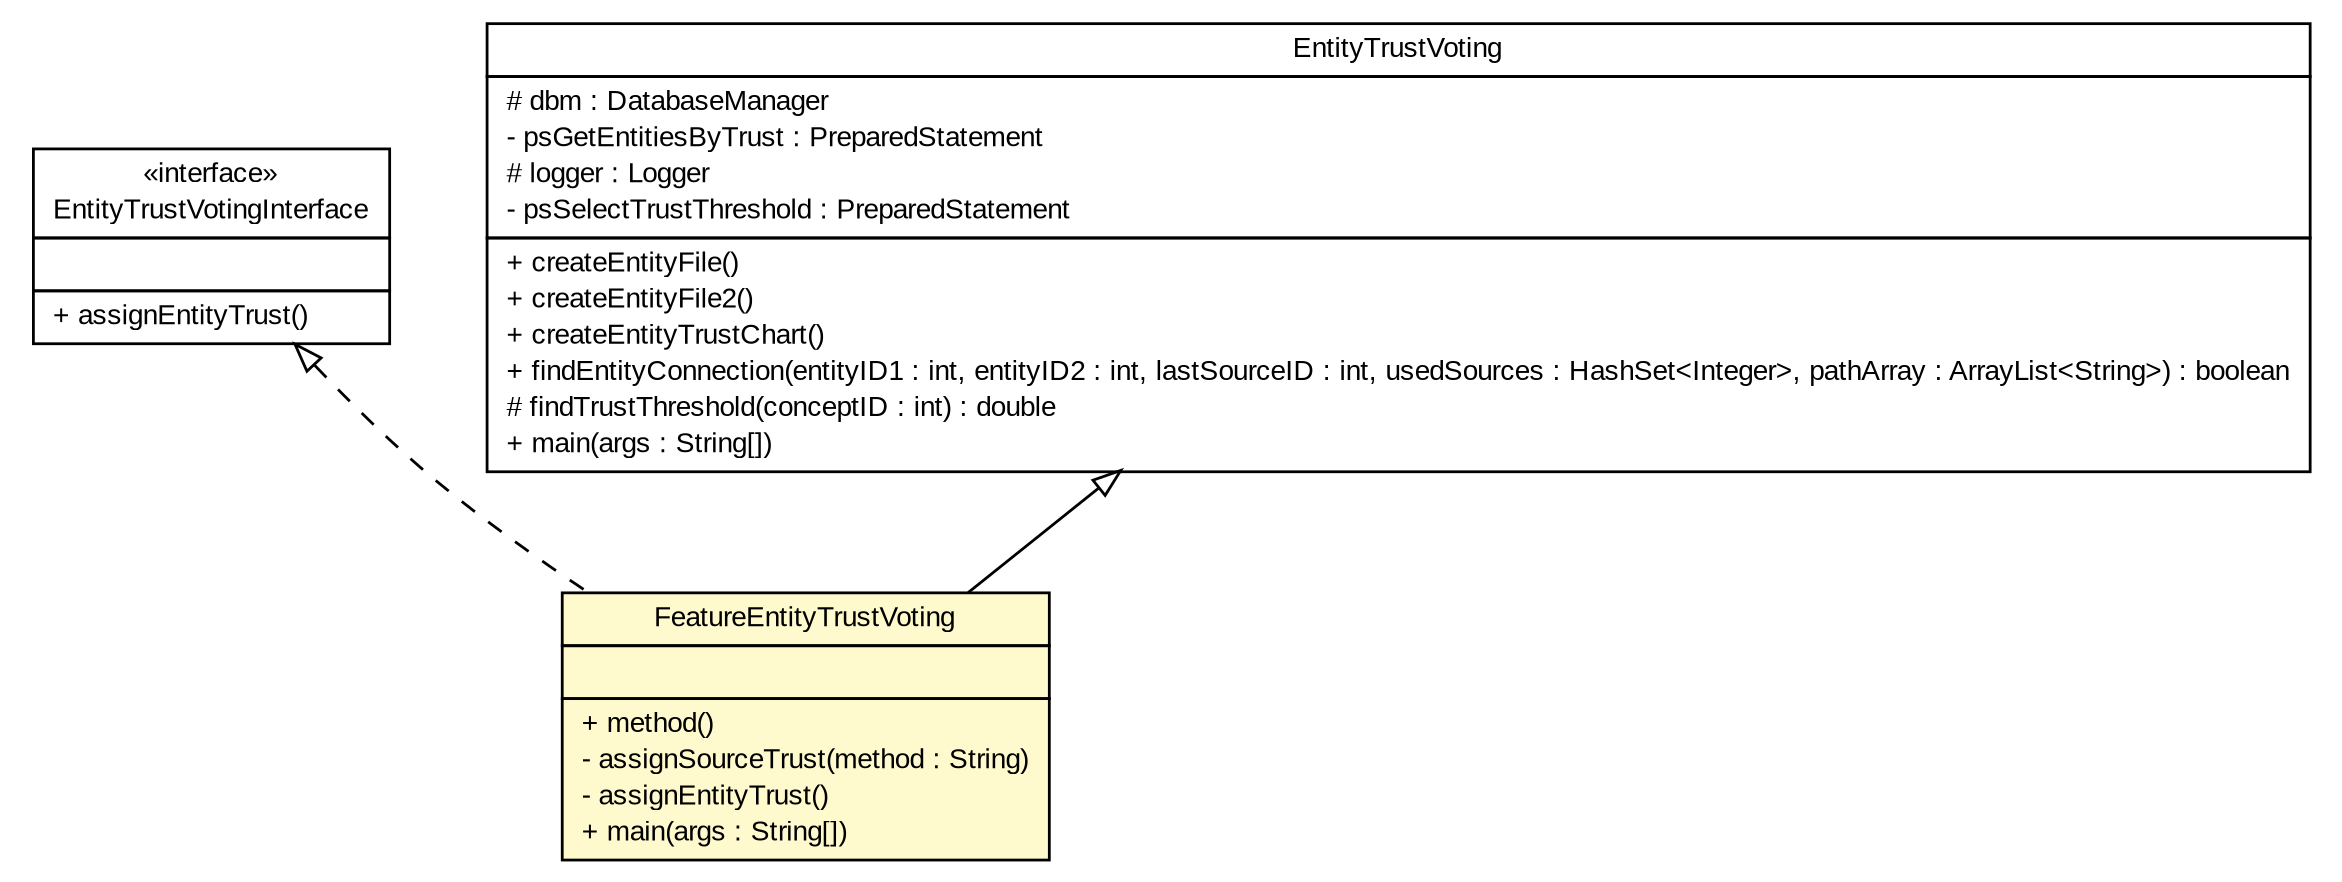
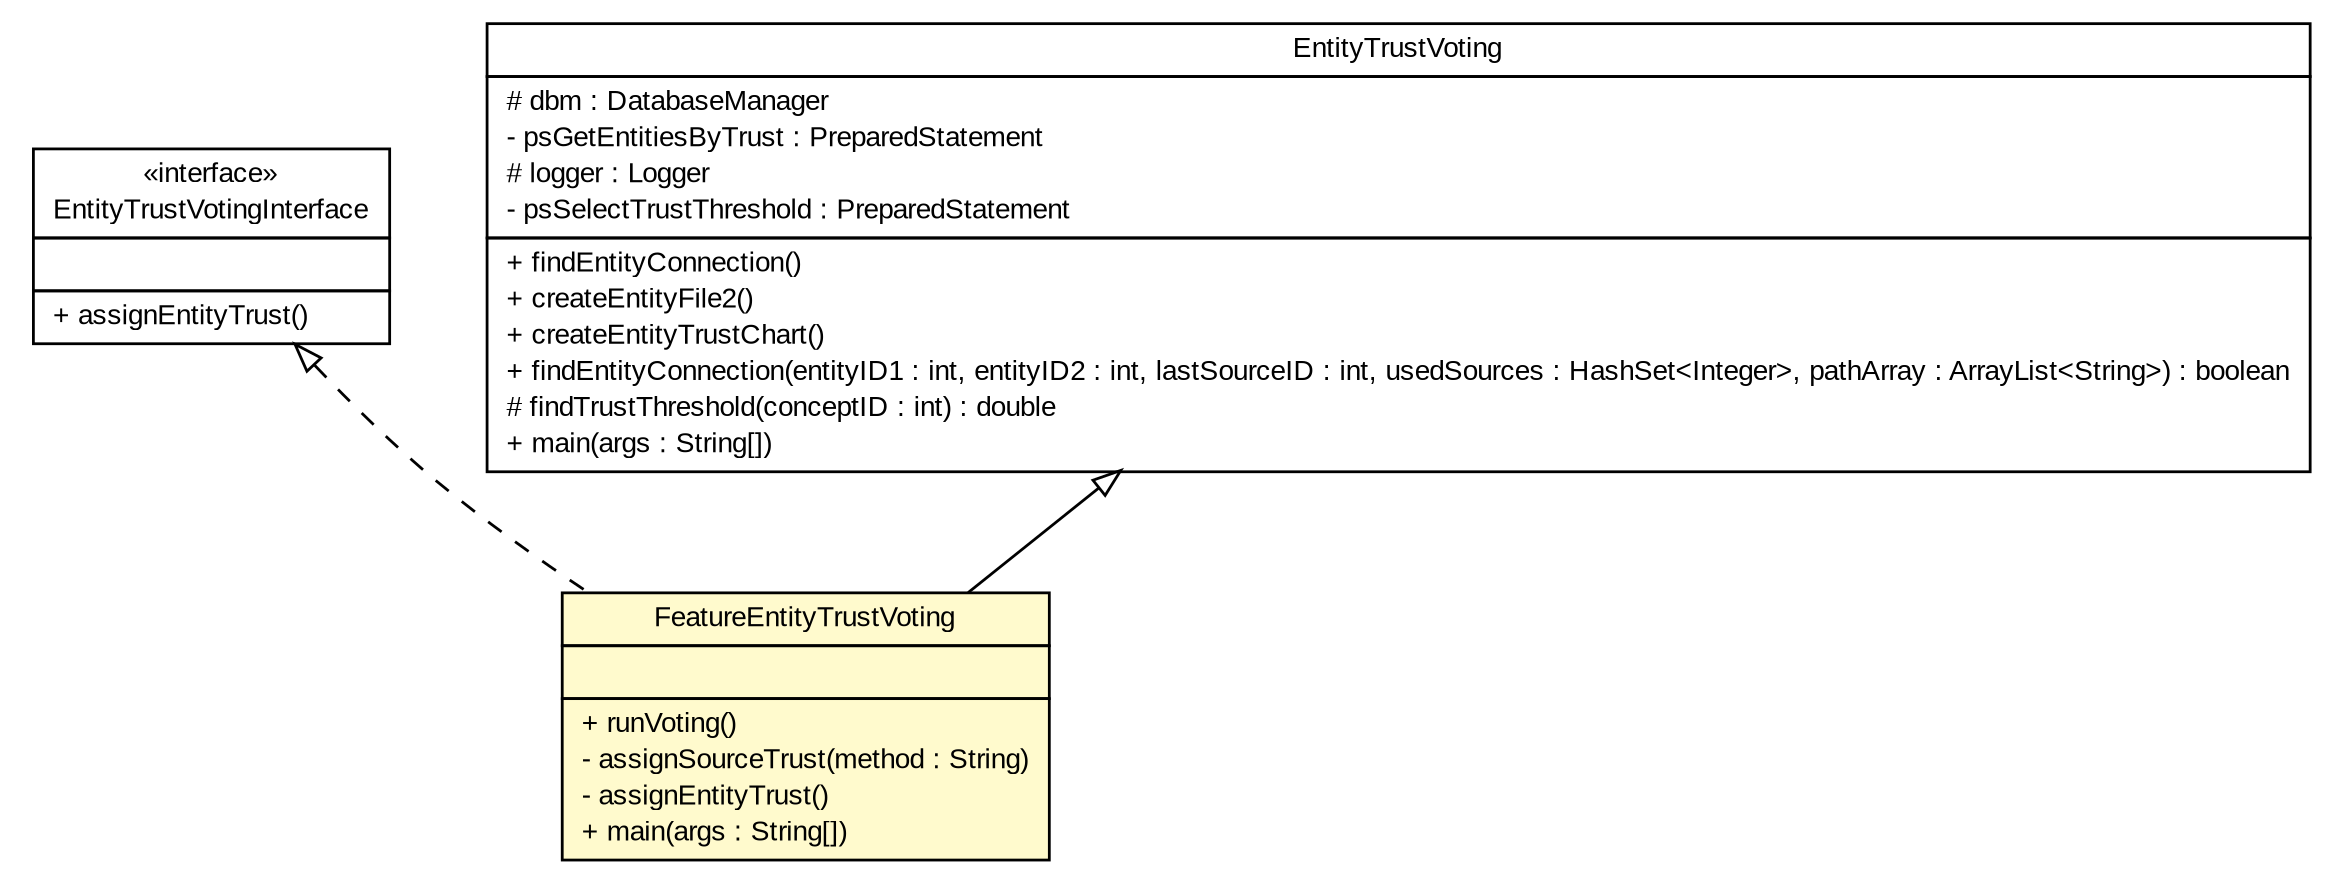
node "EntityTrustVoting": text "+ createEntityFile()" -> "+ findEntityConnection()"
node "FeatureEntityTrustVoting": text "+ method()" -> "+ runVoting()"
